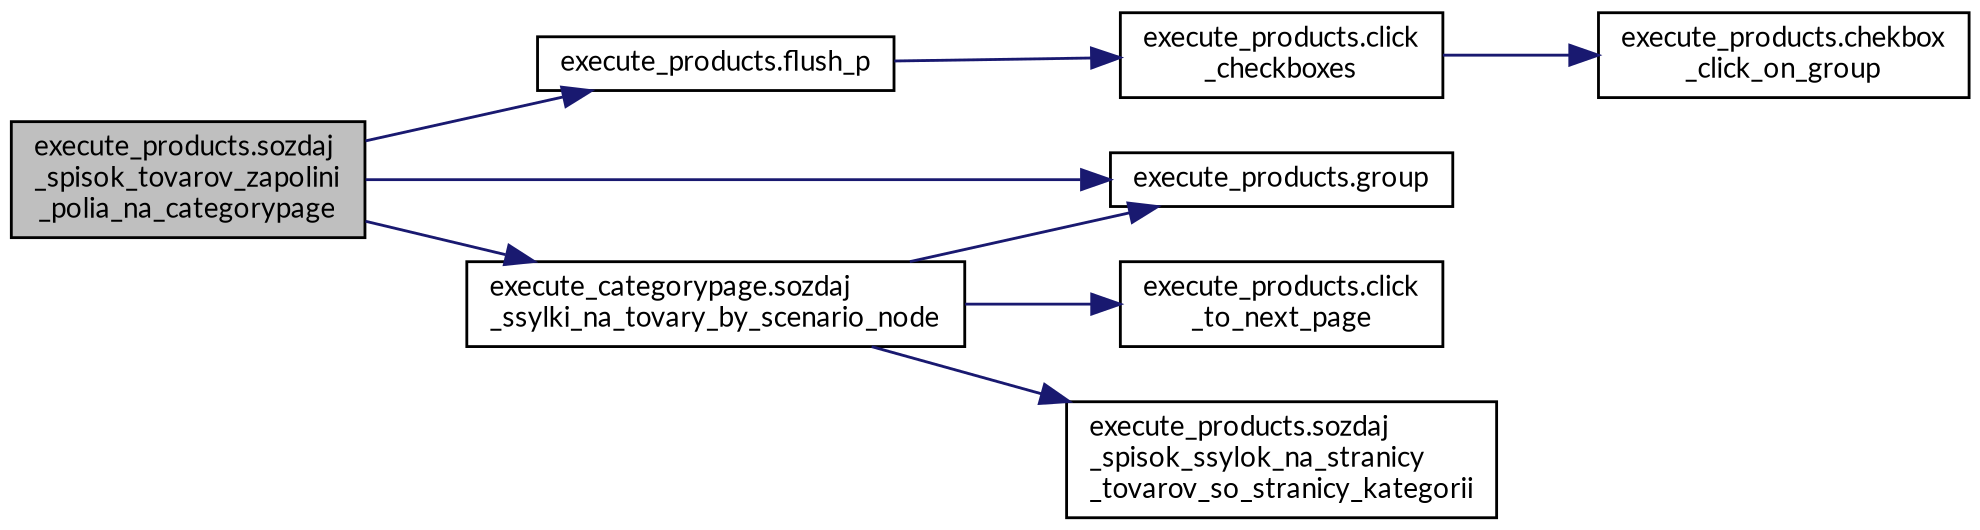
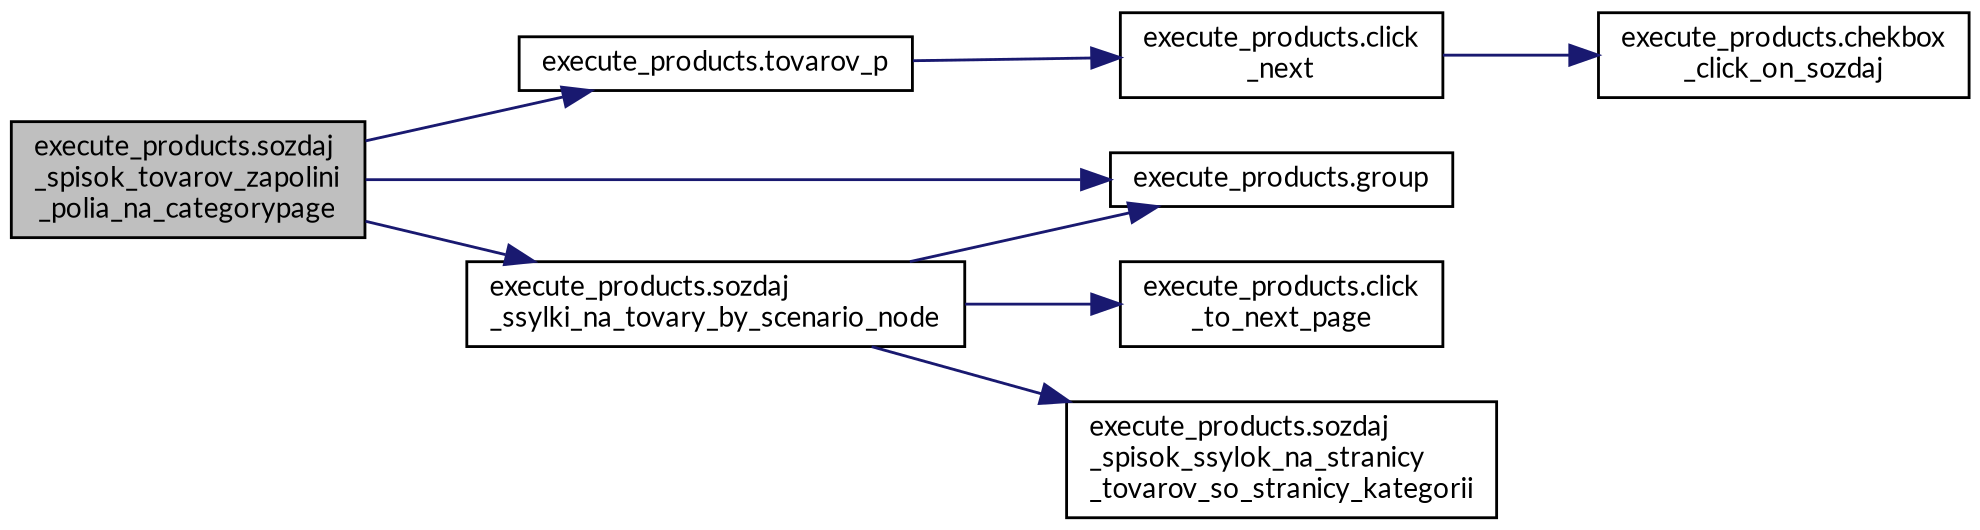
node "execute_products.click _checkboxes": label "execute_products.click _checkboxes" -> "execute_products.click _next"
node "execute_products.chekbox _click_on_group": label "execute_products.chekbox _click_on_group" -> "execute_products.chekbox _click_on_sozdaj"
node "execute_products.flush_p": label "execute_products.flush_p" -> "execute_products.tovarov_p"
node "execute_categorypage.sozdaj _ssylki_na_tovary_by_scenario_node": label "execute_categorypage.sozdaj _ssylki_na_tovary_by_scenario_node" -> "execute_products.sozdaj _ssylki_na_tovary_by_scenario_node"
